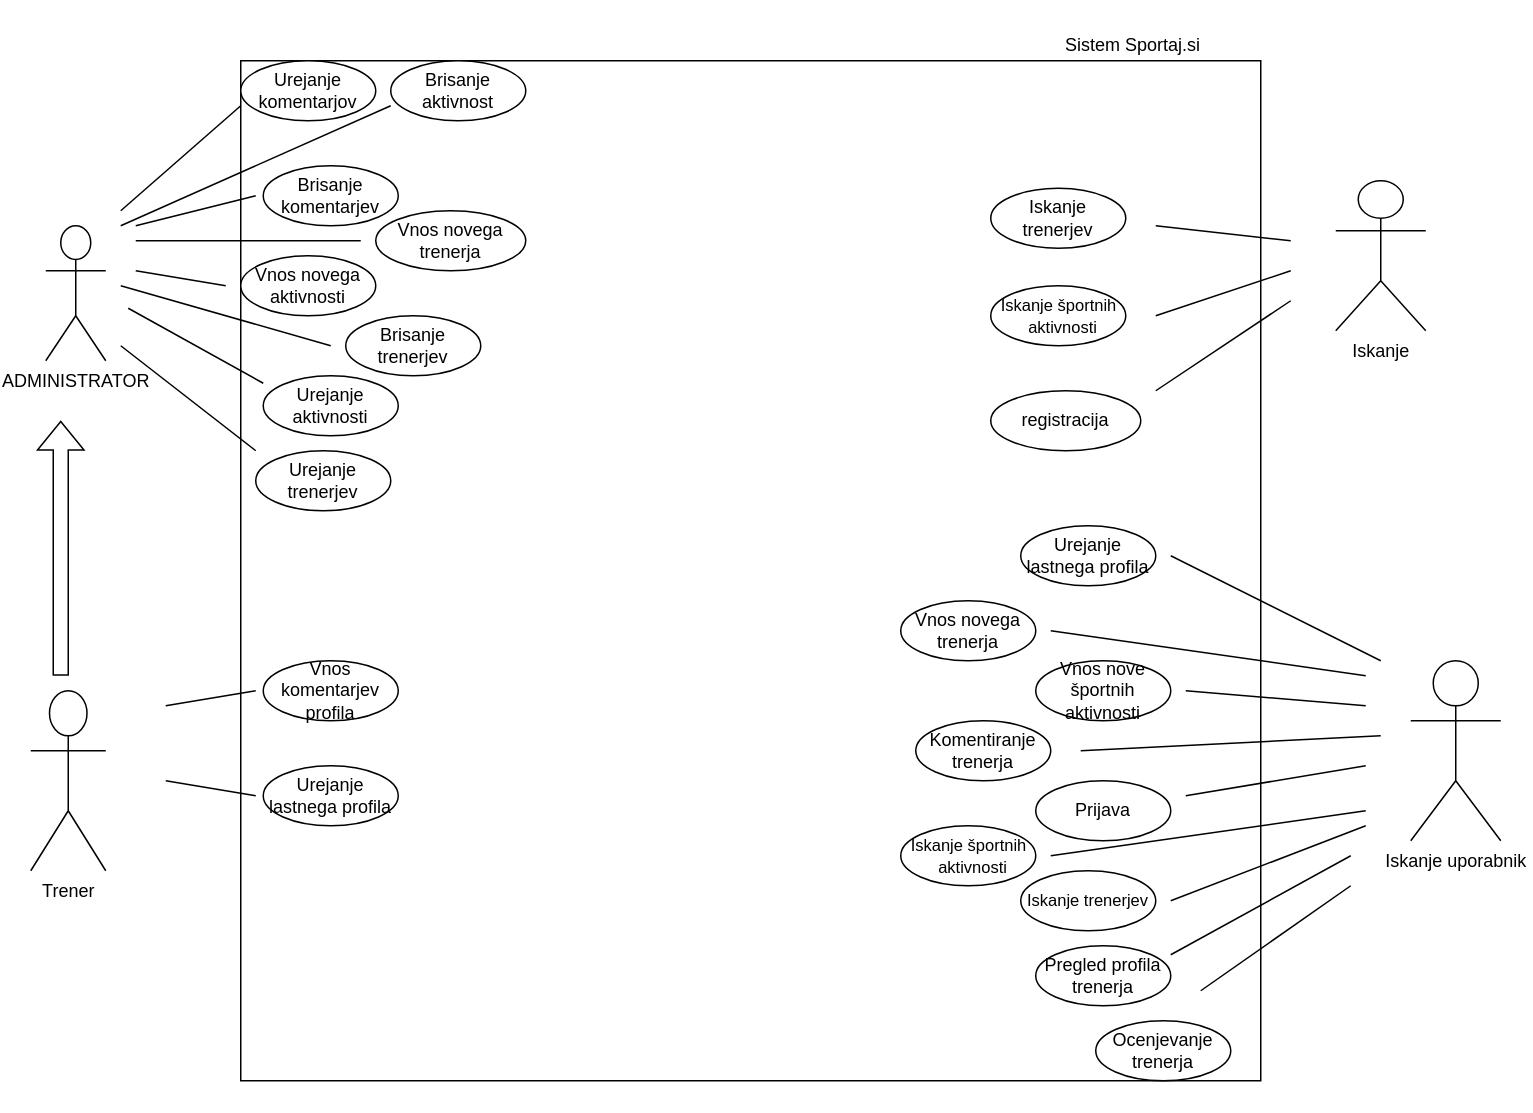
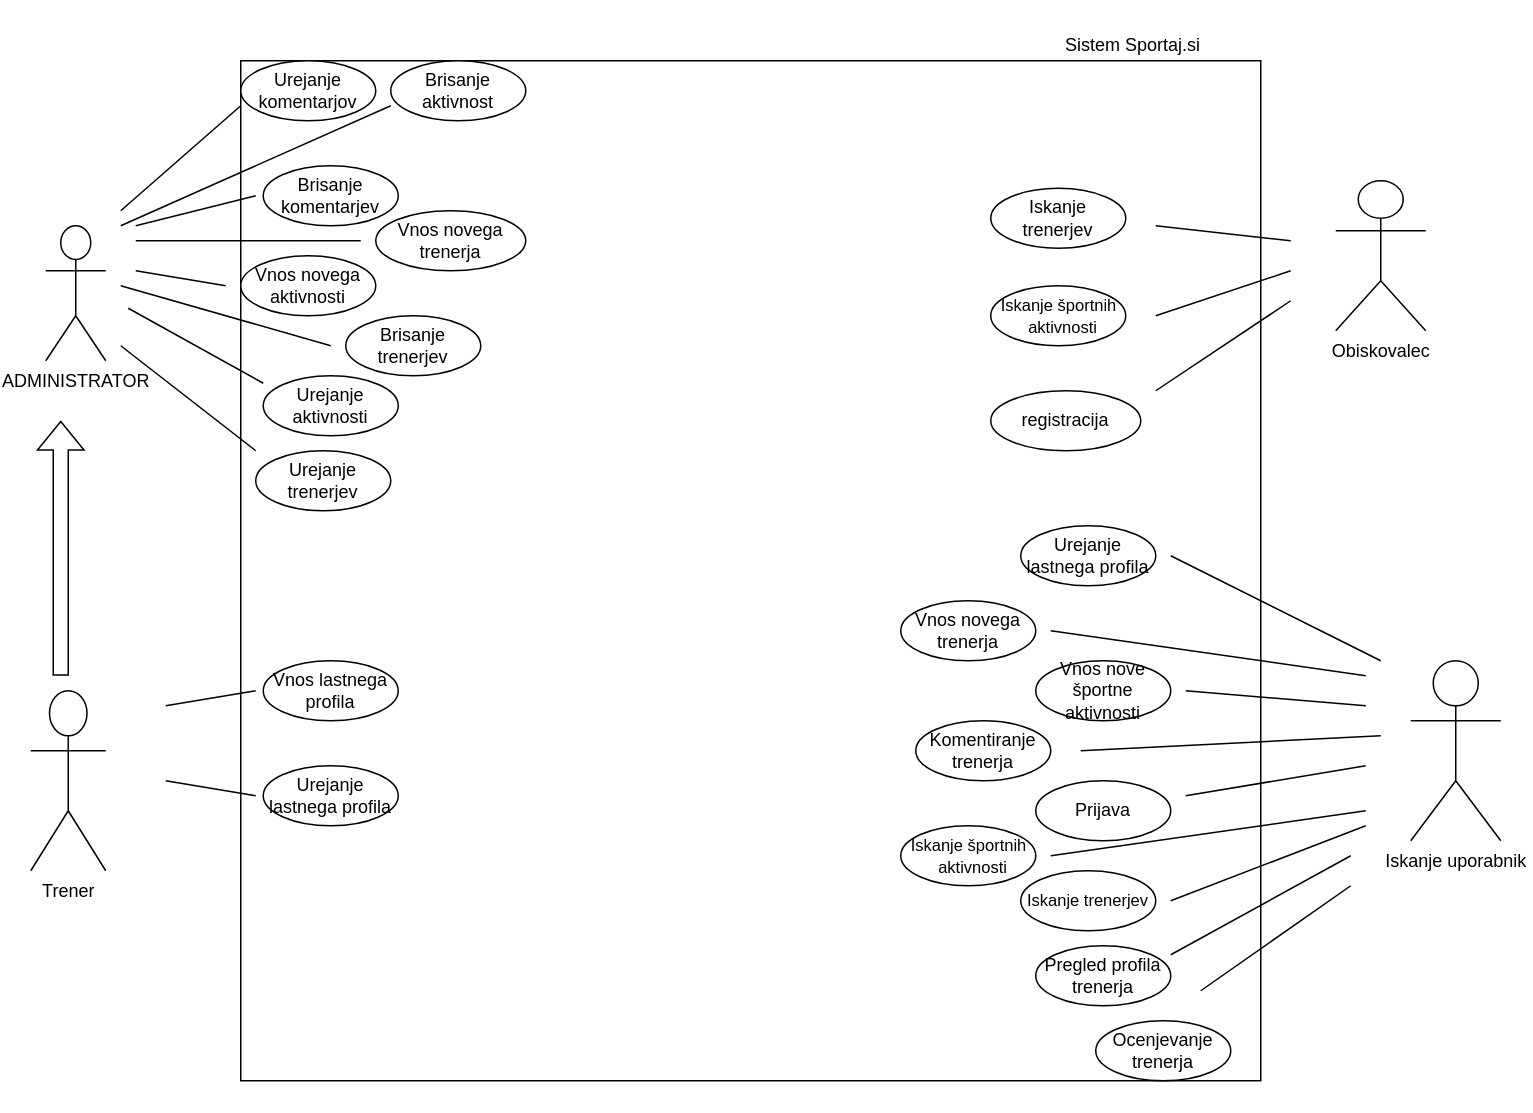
node "Iskanje": label "Iskanje" -> "Obiskovalec"
node "Vnos komentarjev profila": label "Vnos komentarjev profila" -> "Vnos lastnega profila"
node "Vnos nove športnih aktivnosti": label "Vnos nove športnih aktivnosti" -> "Vnos nove športne aktivnosti"
